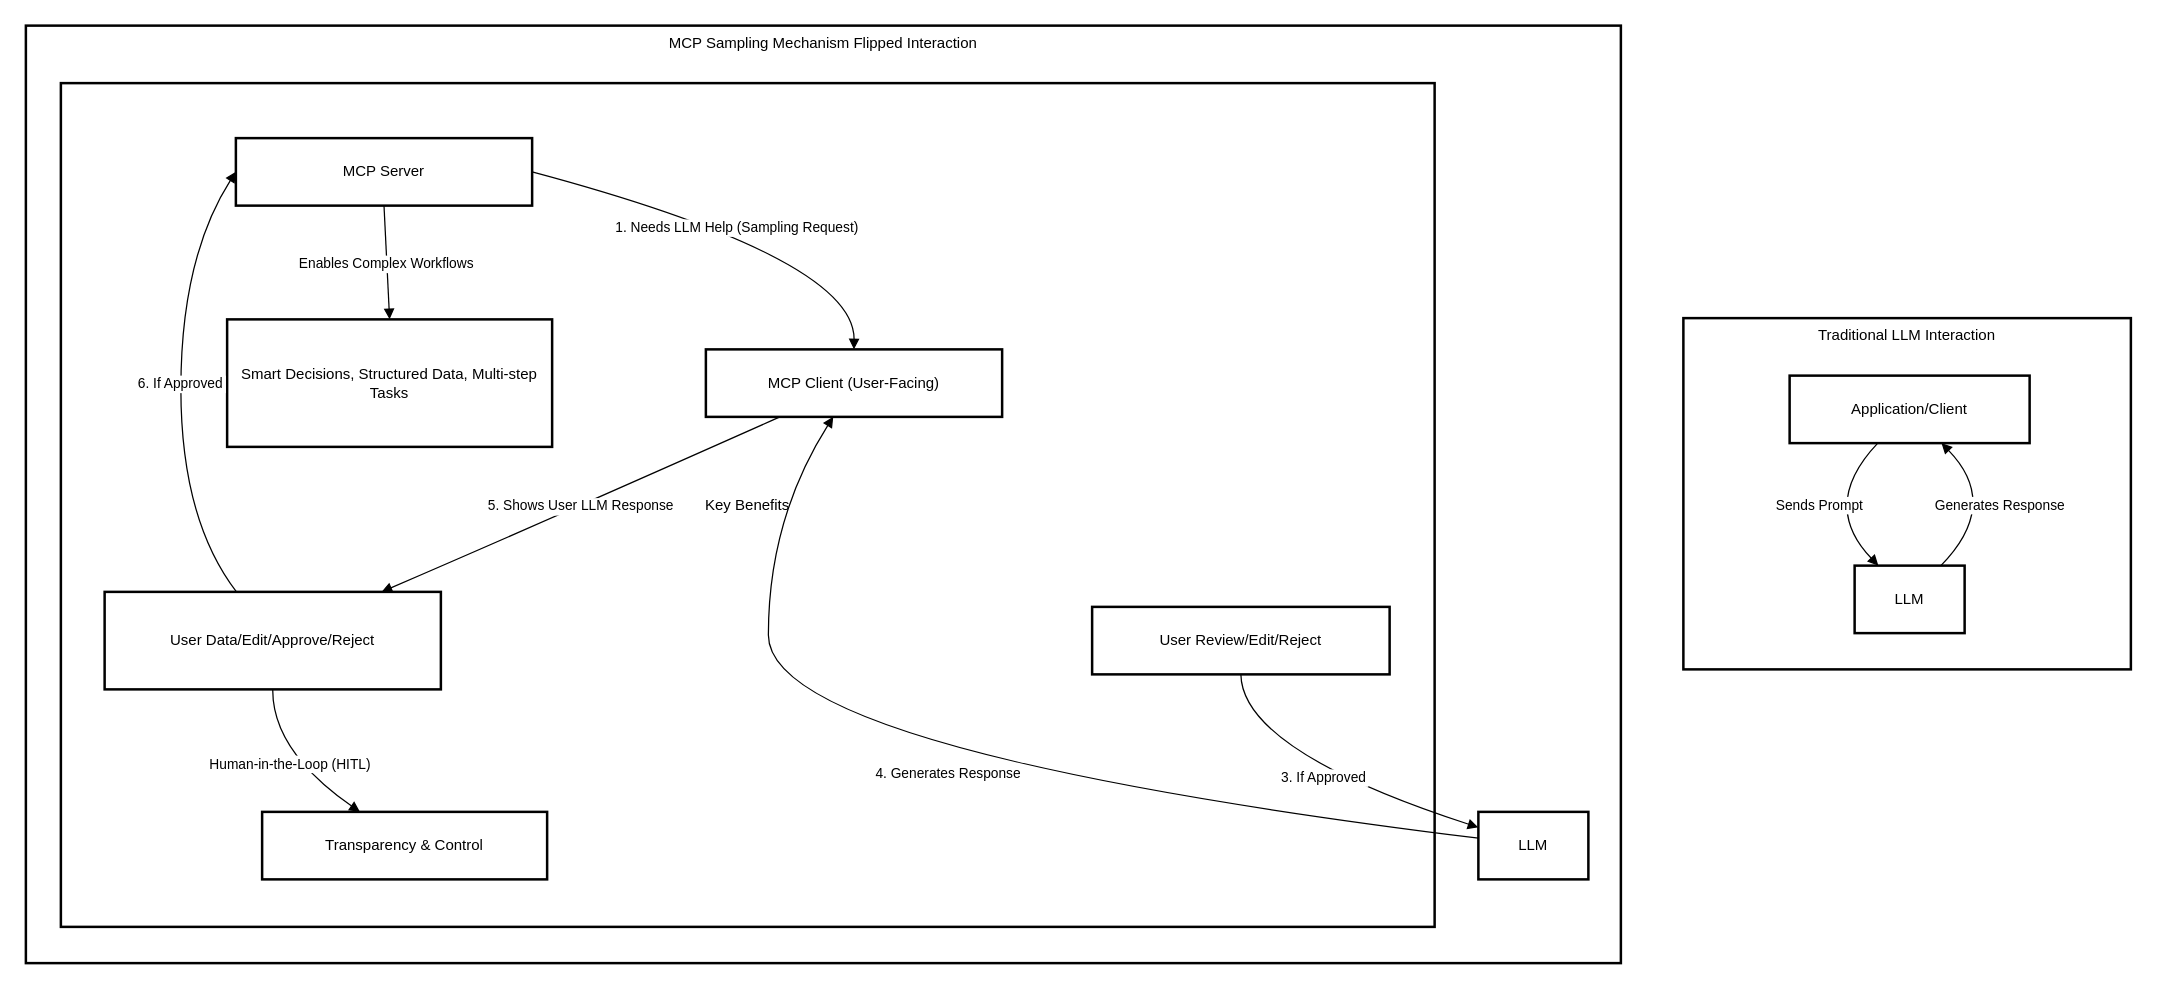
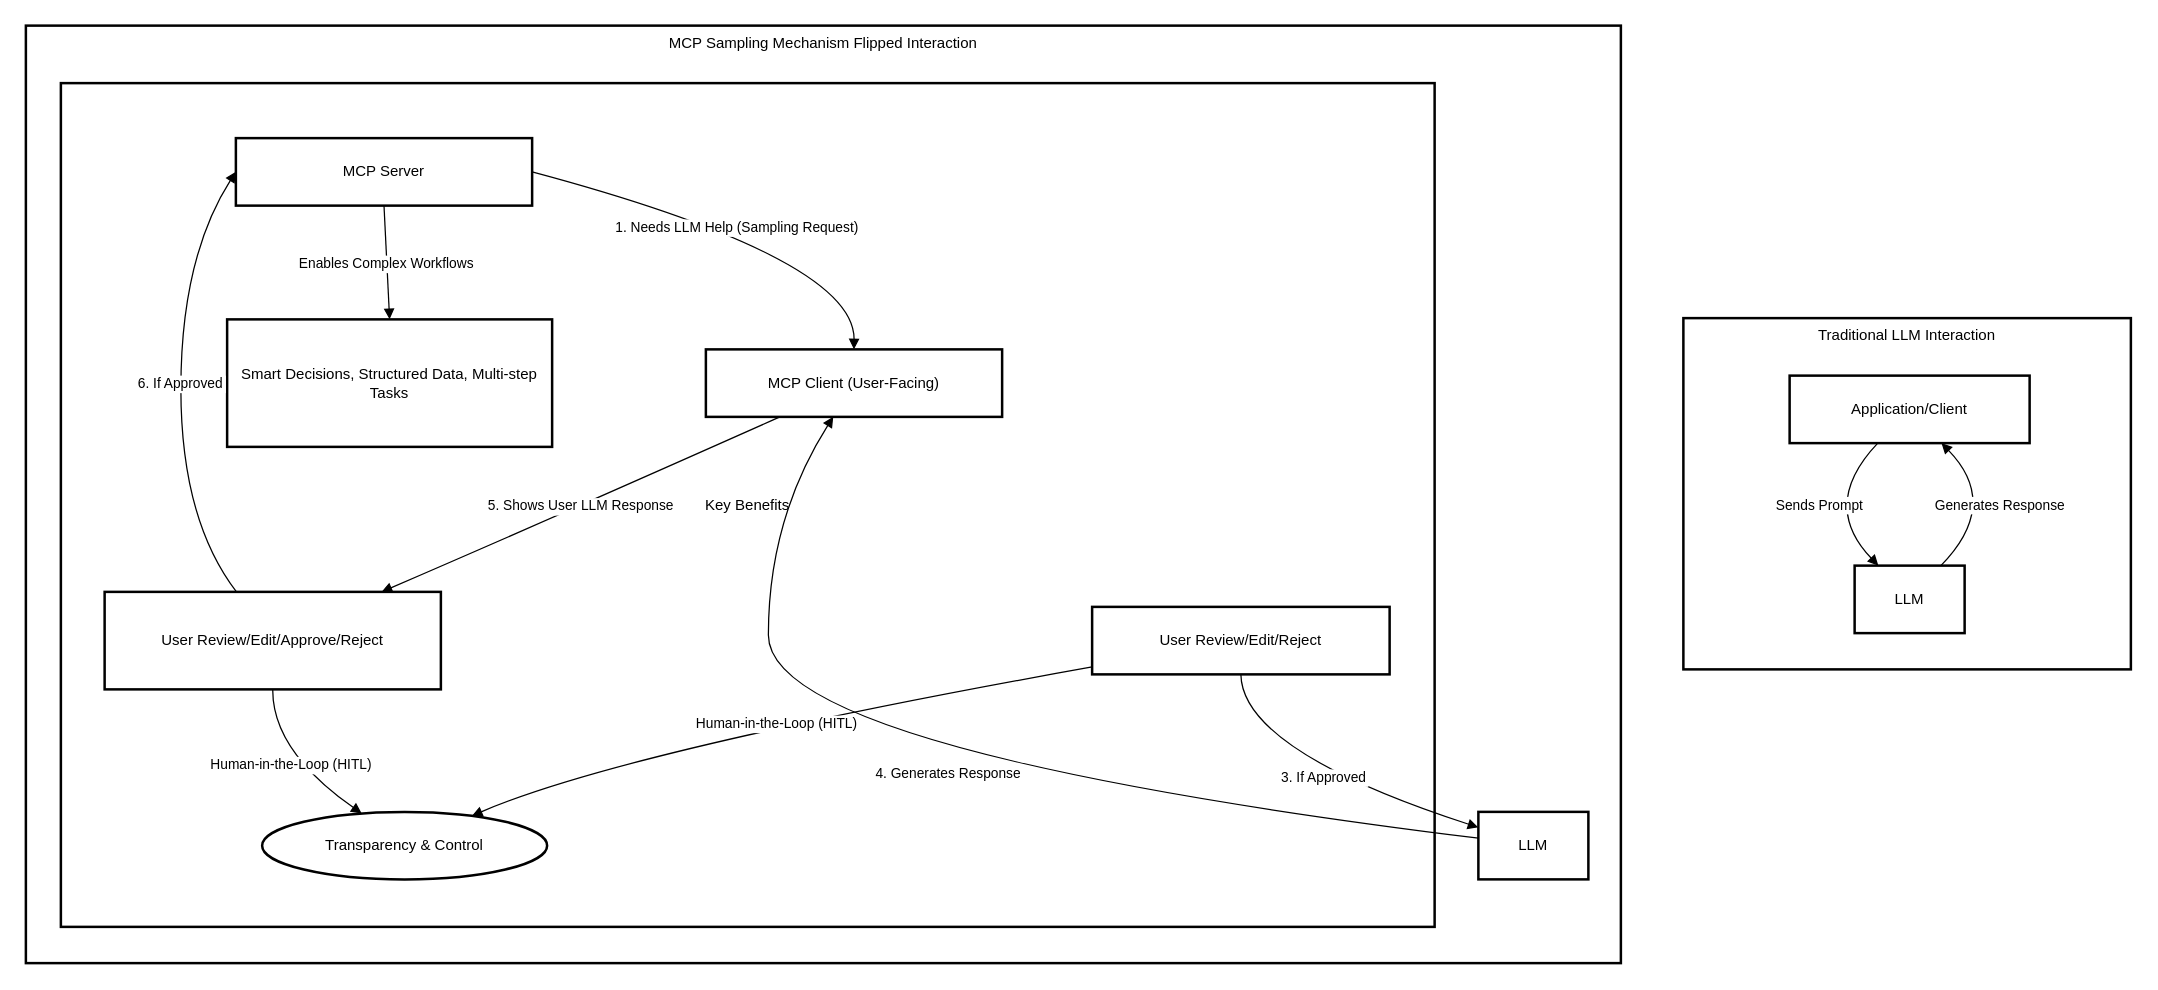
node "User Data/Edit/Approve/Reject": label "User Data/Edit/Approve/Reject" -> "User Review/Edit/Approve/Reject"
edge "User Review/Edit/Reject" -> "Transparency & Control": added, label "Human-in-the-Loop (HITL)"
node "Transparency & Control": shape rectangle -> ellipse
